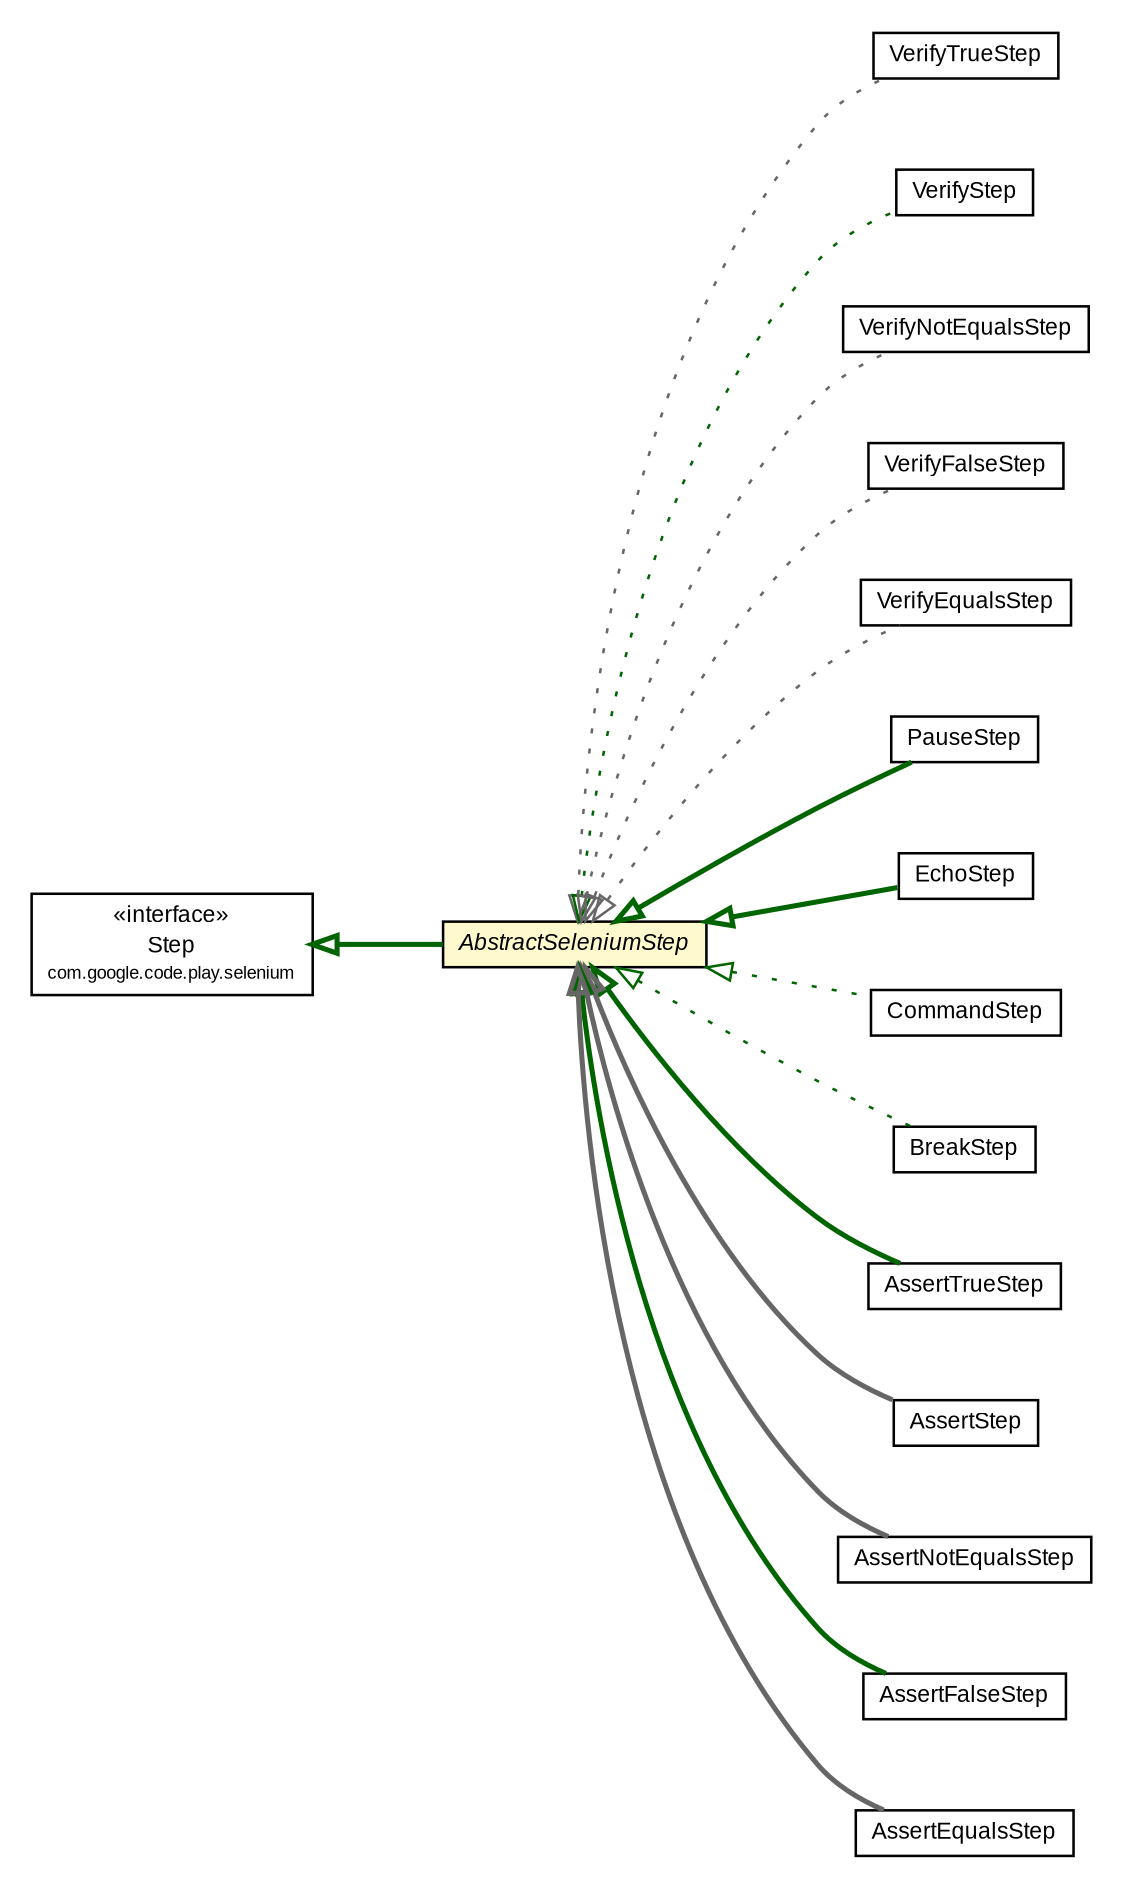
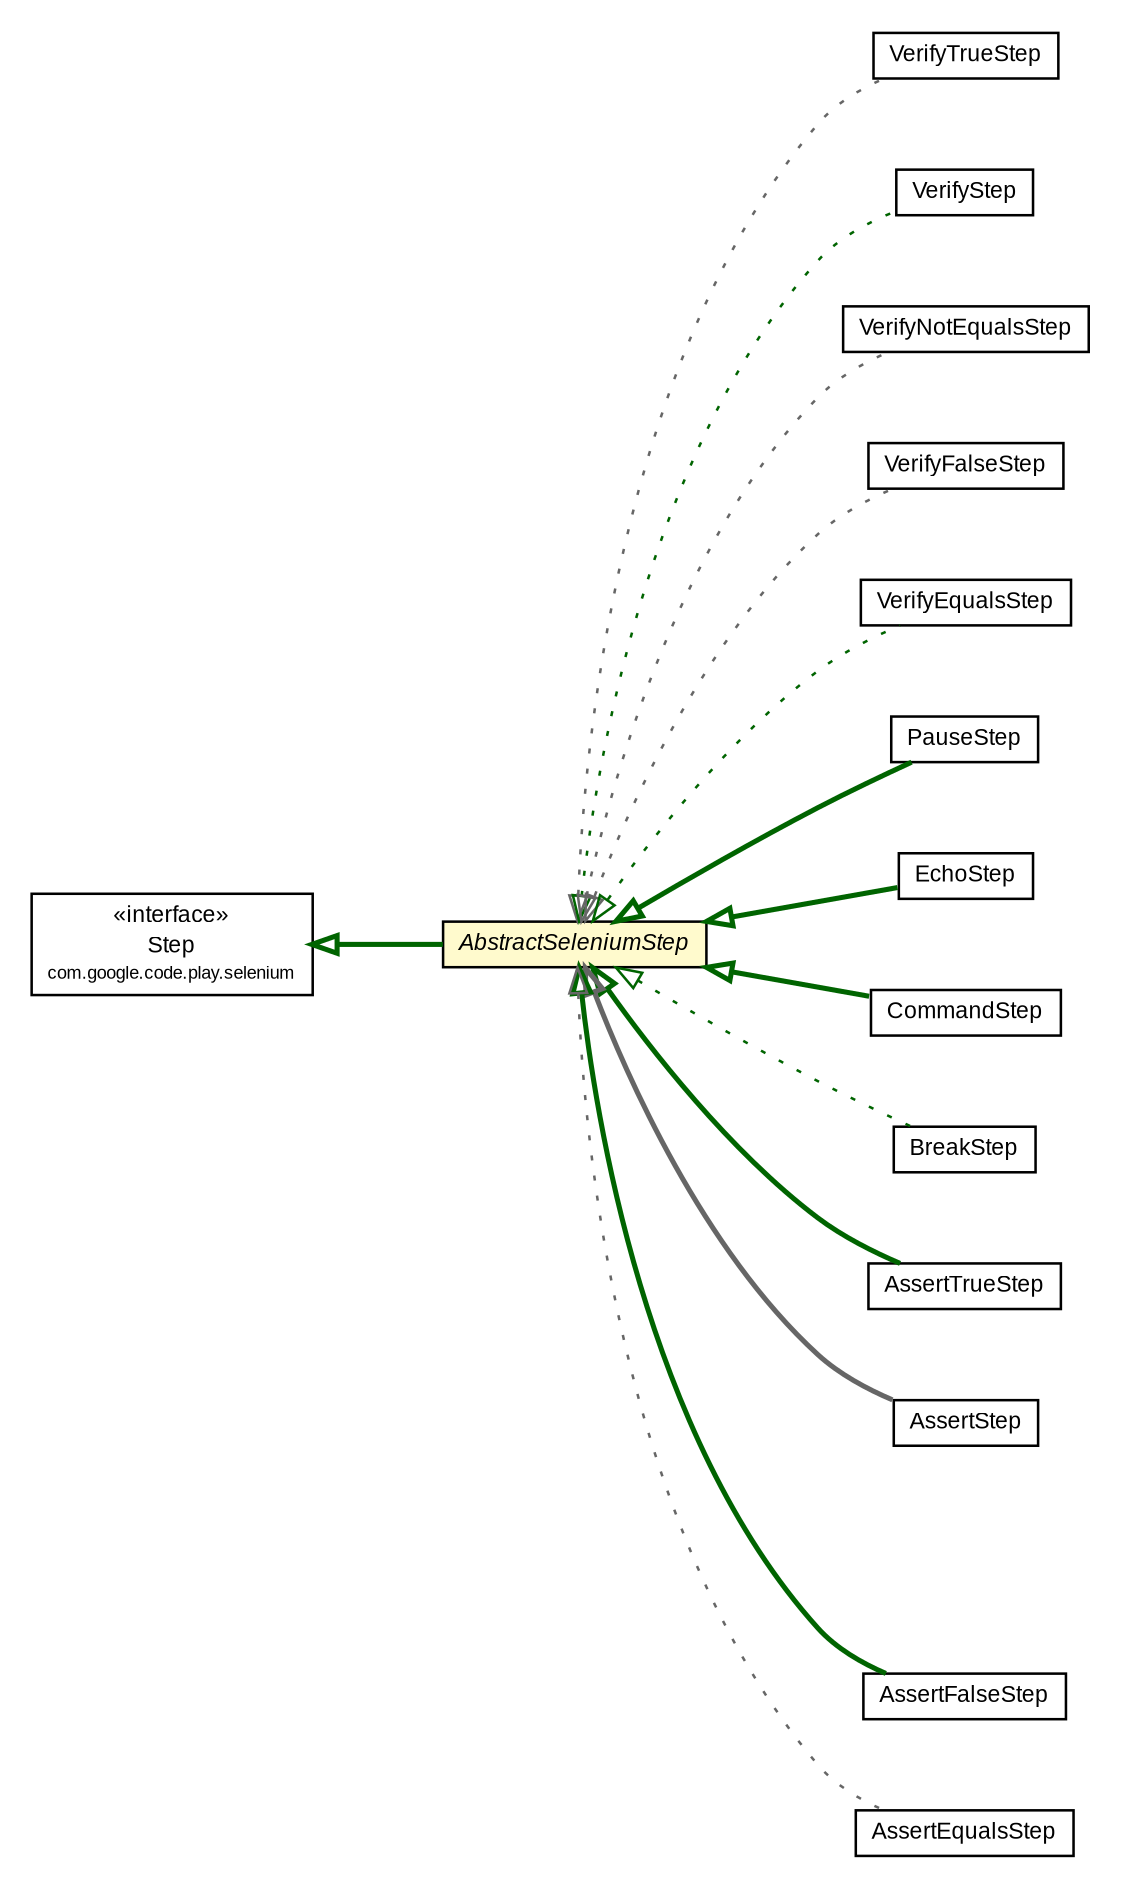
edge "VerifyEqualsStep" -> "AbstractSeleniumStep": color gray40 -> darkgreen
edge "CommandStep" -> "AbstractSeleniumStep": style dotted -> bold
edge "AssertEqualsStep" -> "AbstractSeleniumStep": style bold -> dotted
node "AssertNotEqualsStep": removed
